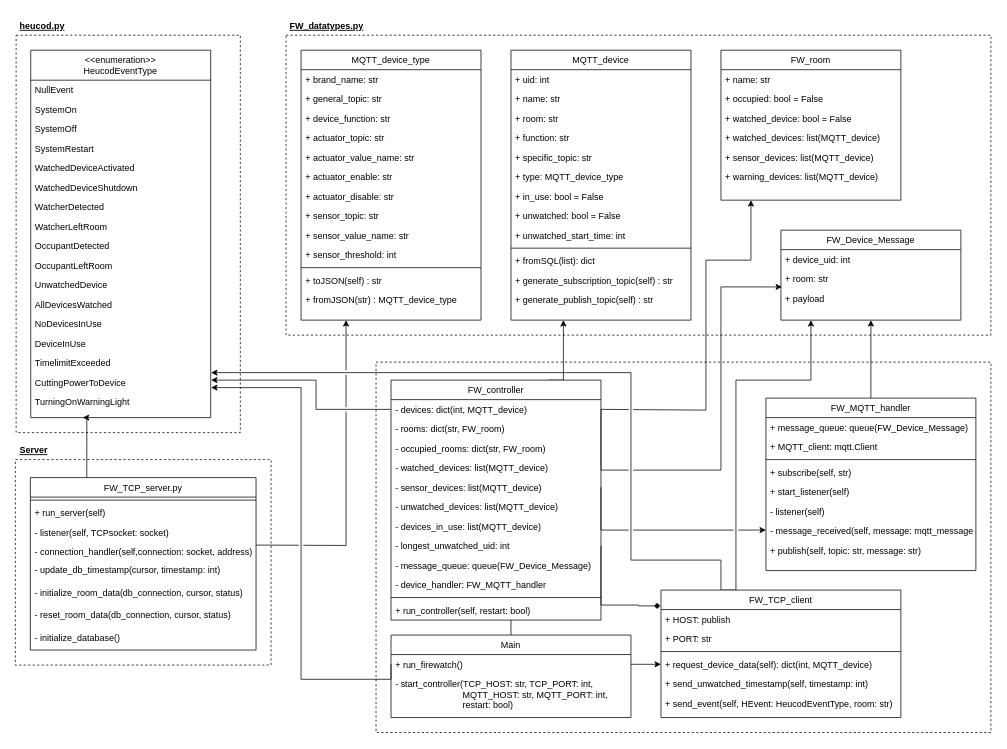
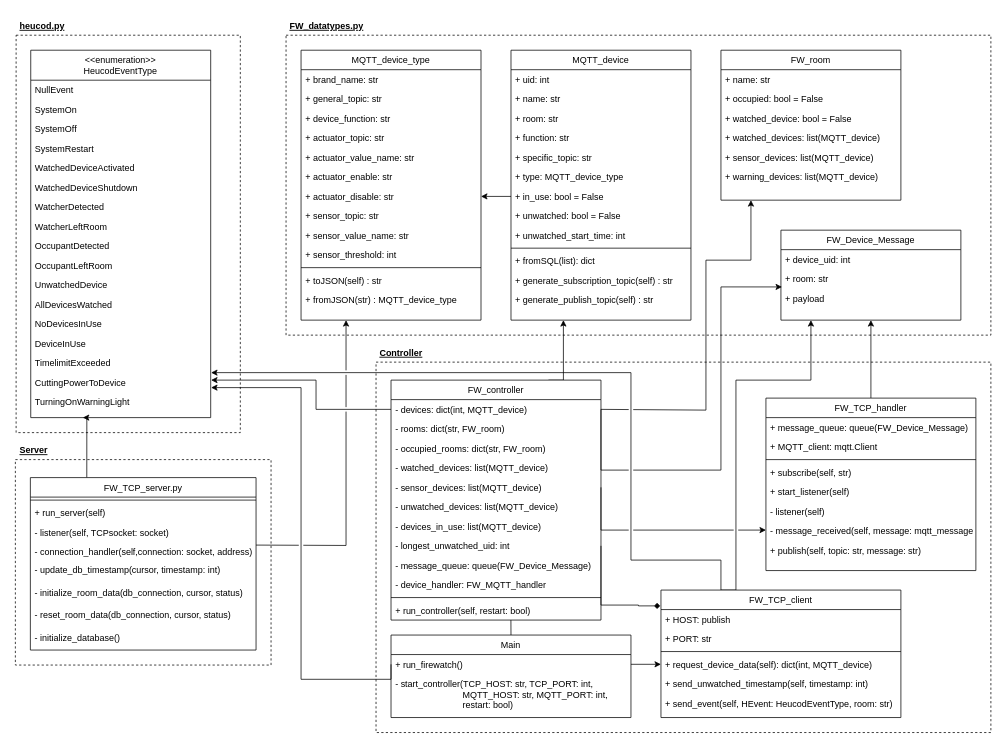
edge "+ in_use: bool = False" -> "+ actuator_disable: str": added
node "Controller": added
node "FW_MQTT_handler": label "FW_MQTT_handler" -> "FW_TCP_handler"
